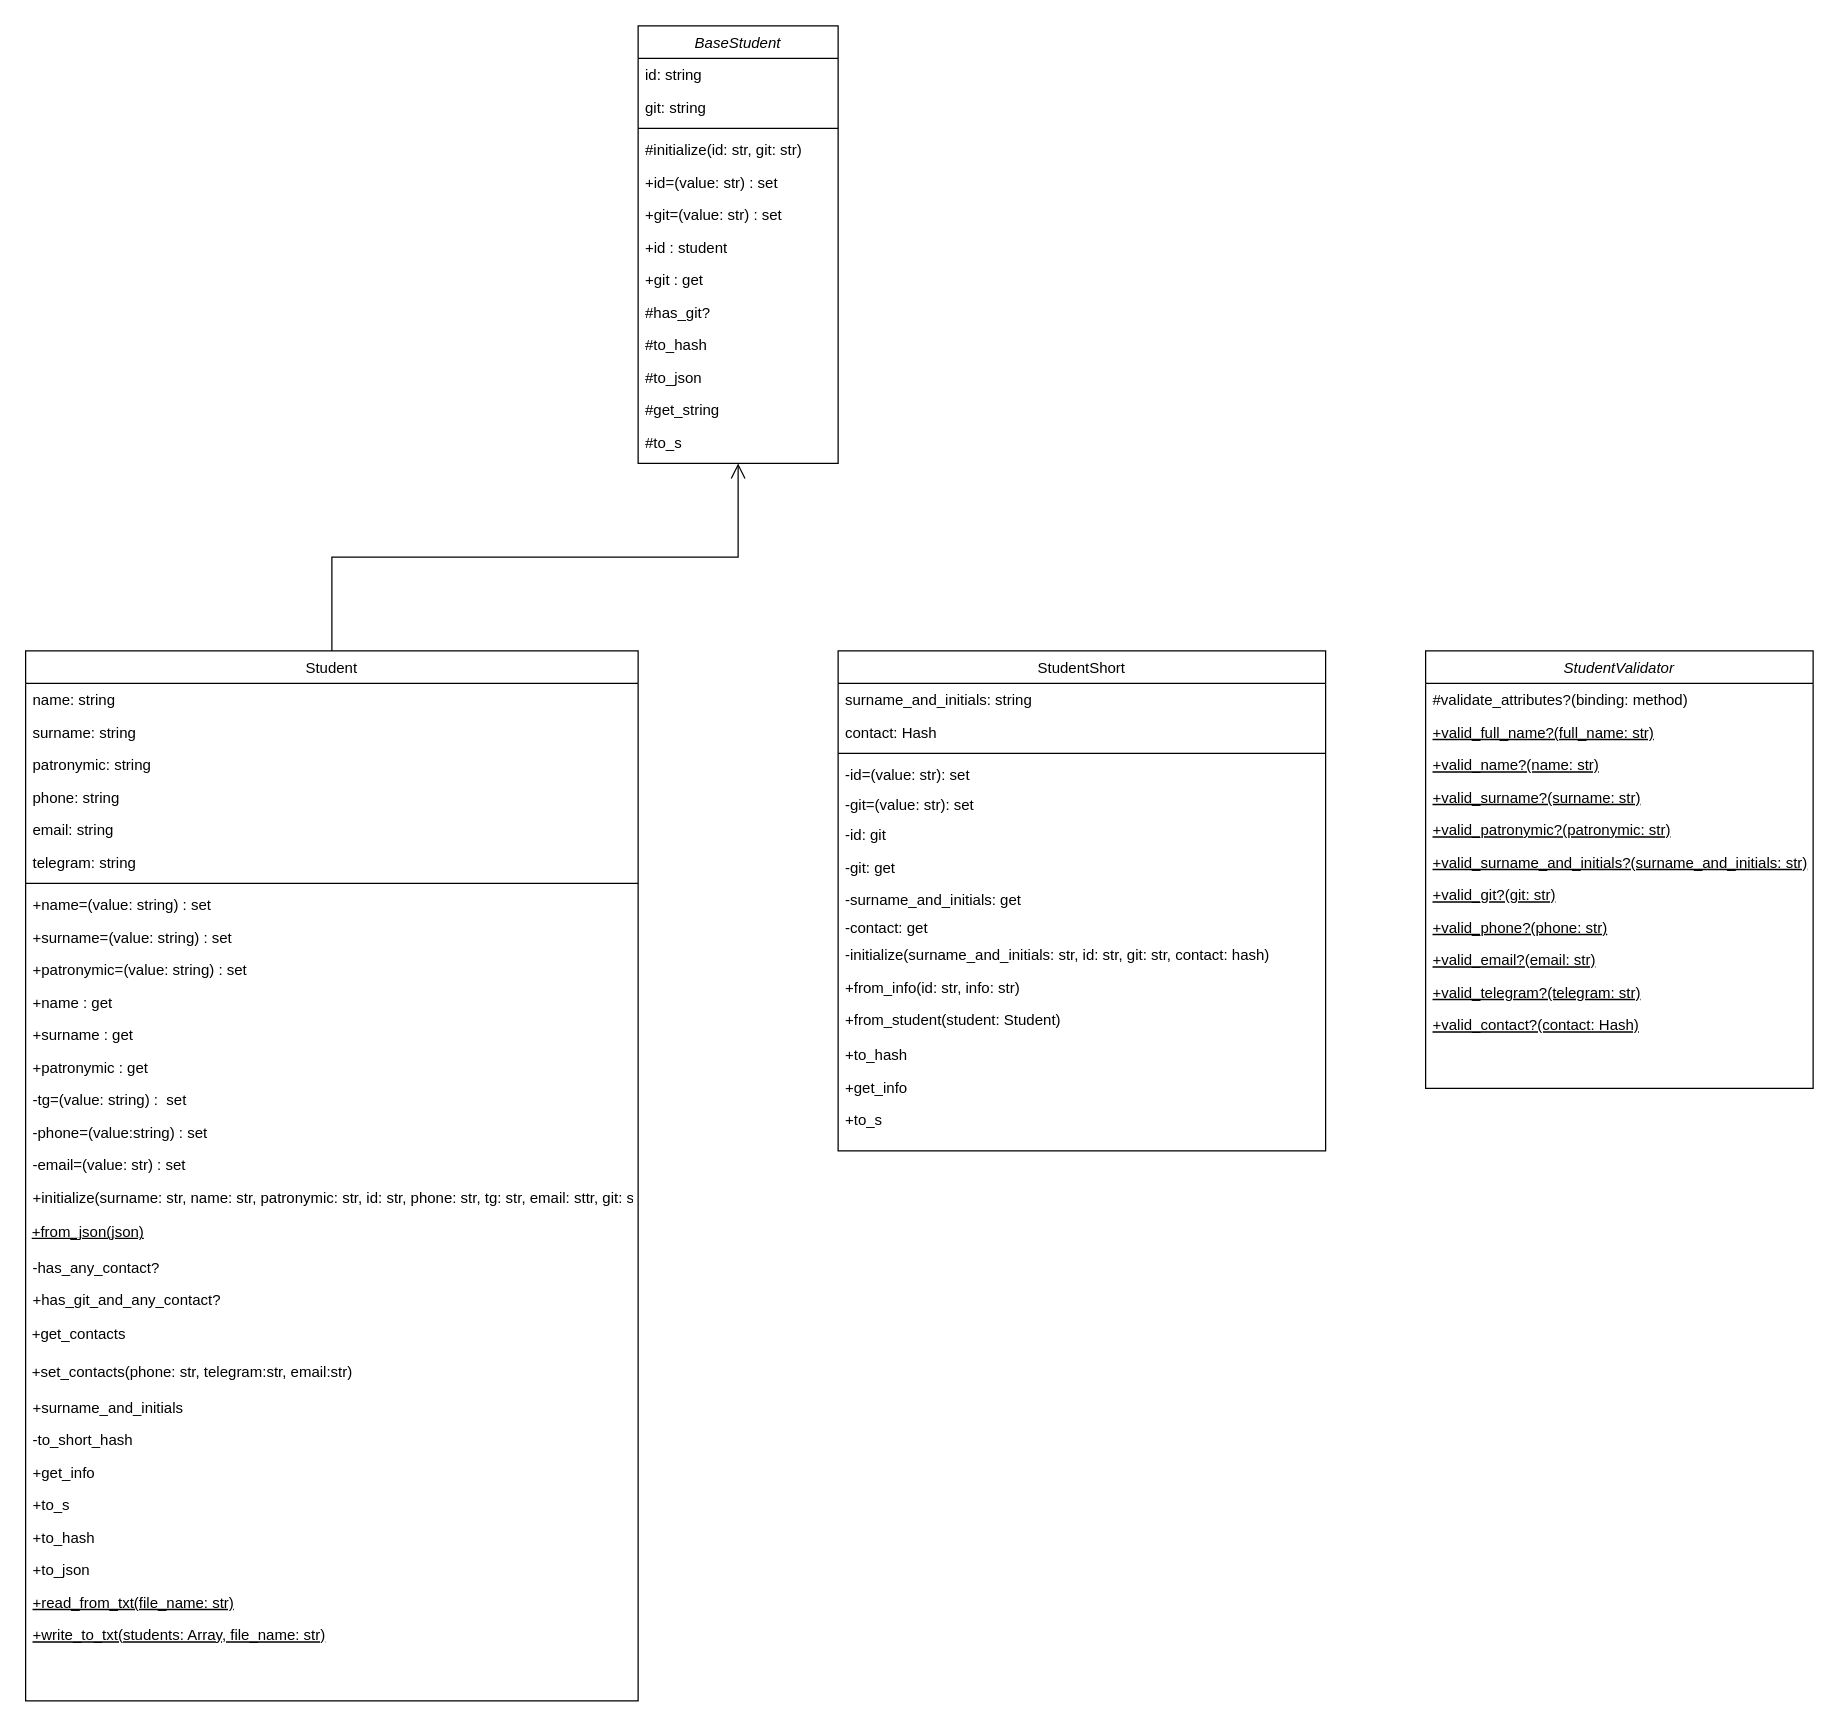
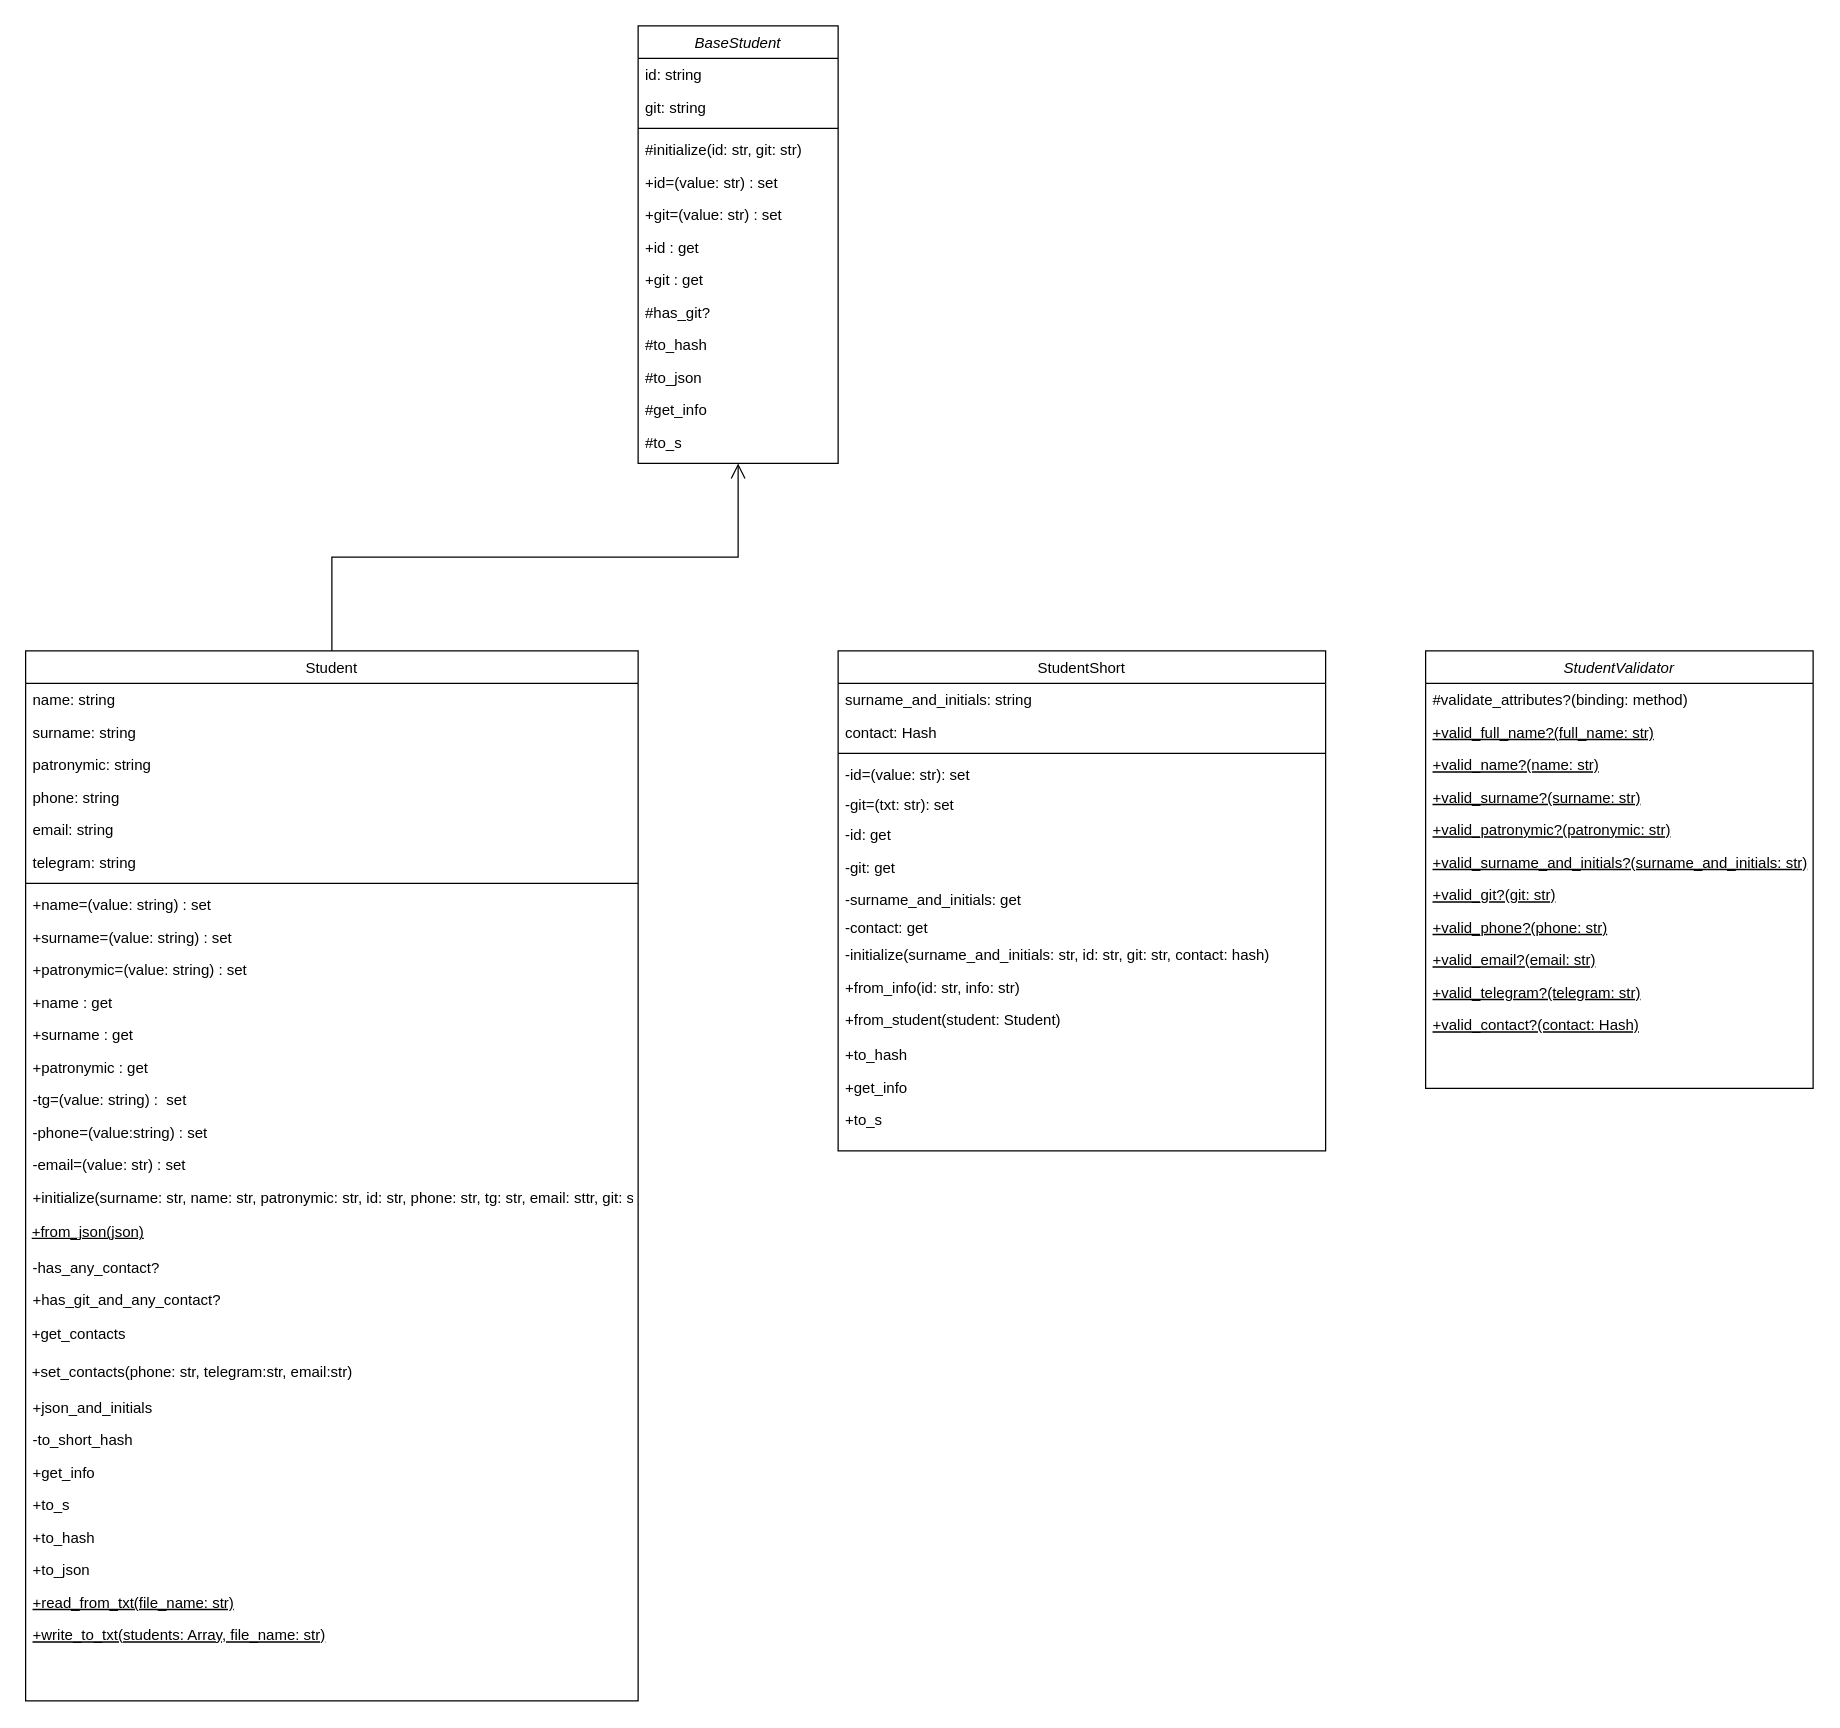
node "+id : student": label "+id : student" -> "+id : get"
node "#get_string": label "#get_string" -> "#get_info"
node "-git=(value: str): set": label "-git=(value: str): set" -> "-git=(txt: str): set"
node "-id: git": label "-id: git" -> "-id: get"
node "+surname_and_initials": label "+surname_and_initials" -> "+json_and_initials"
